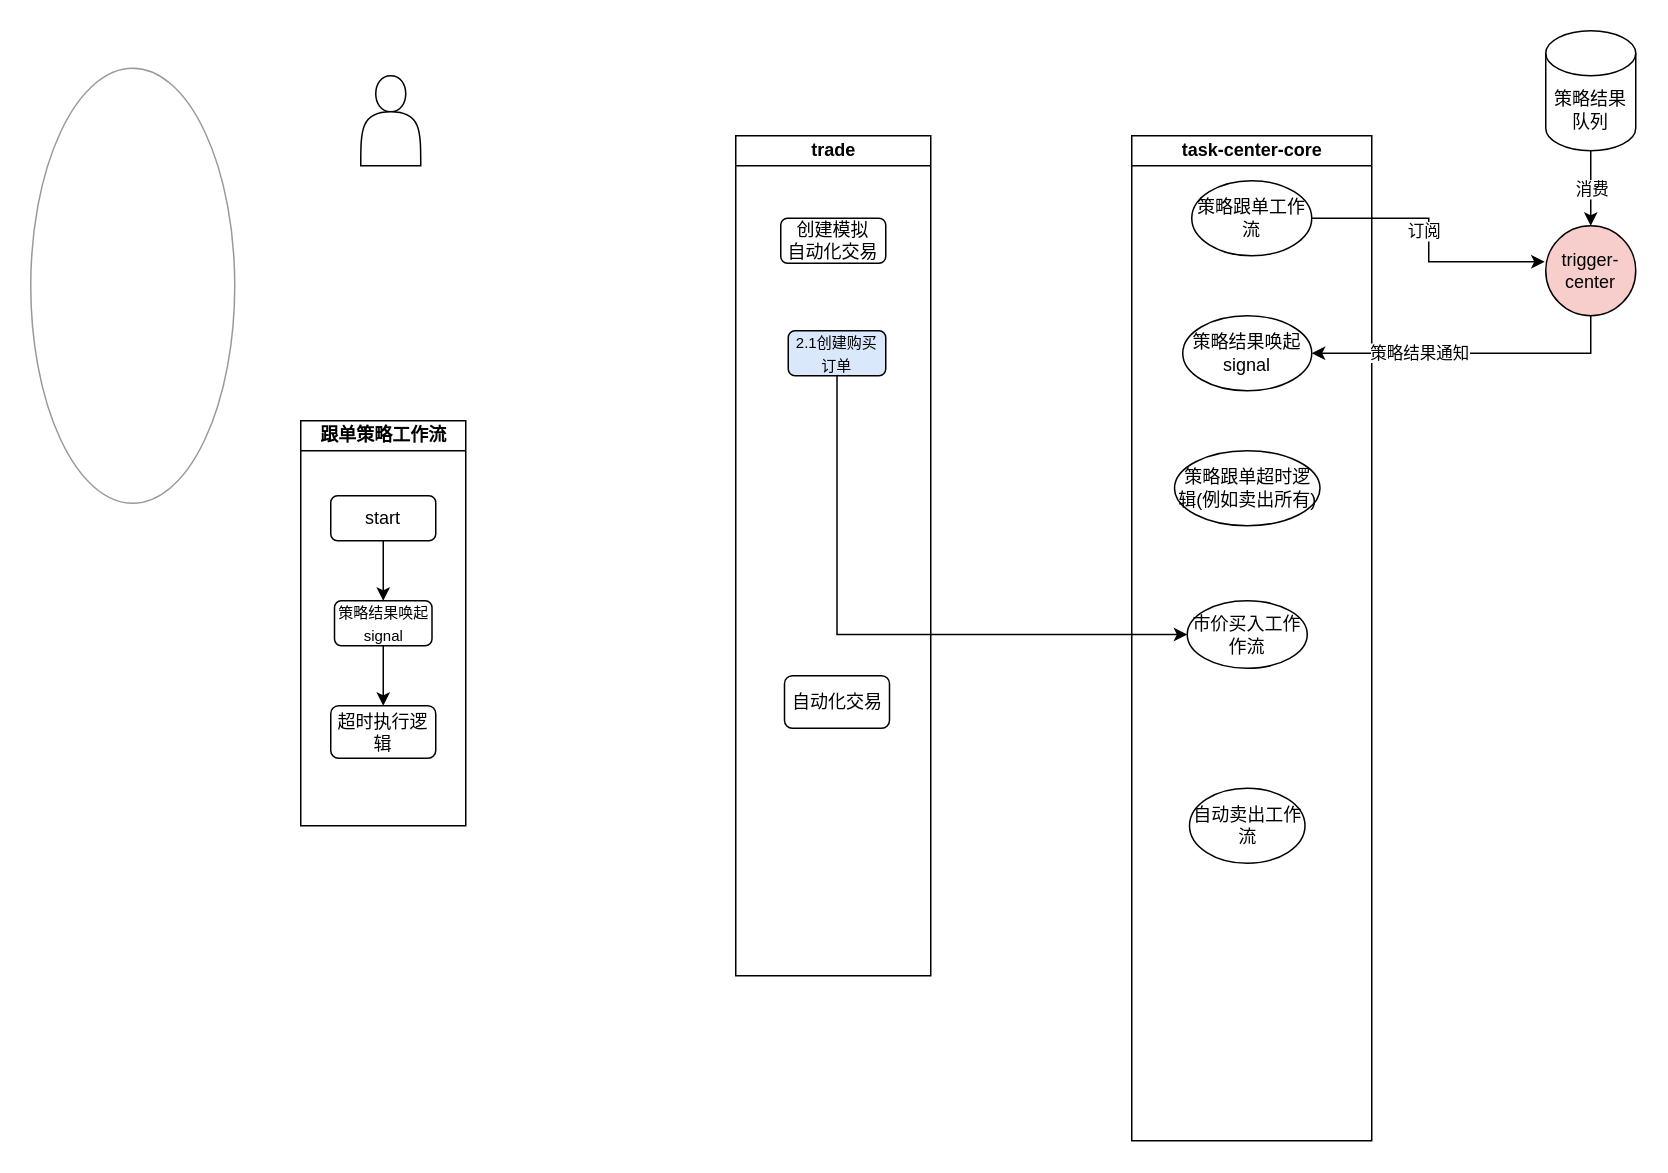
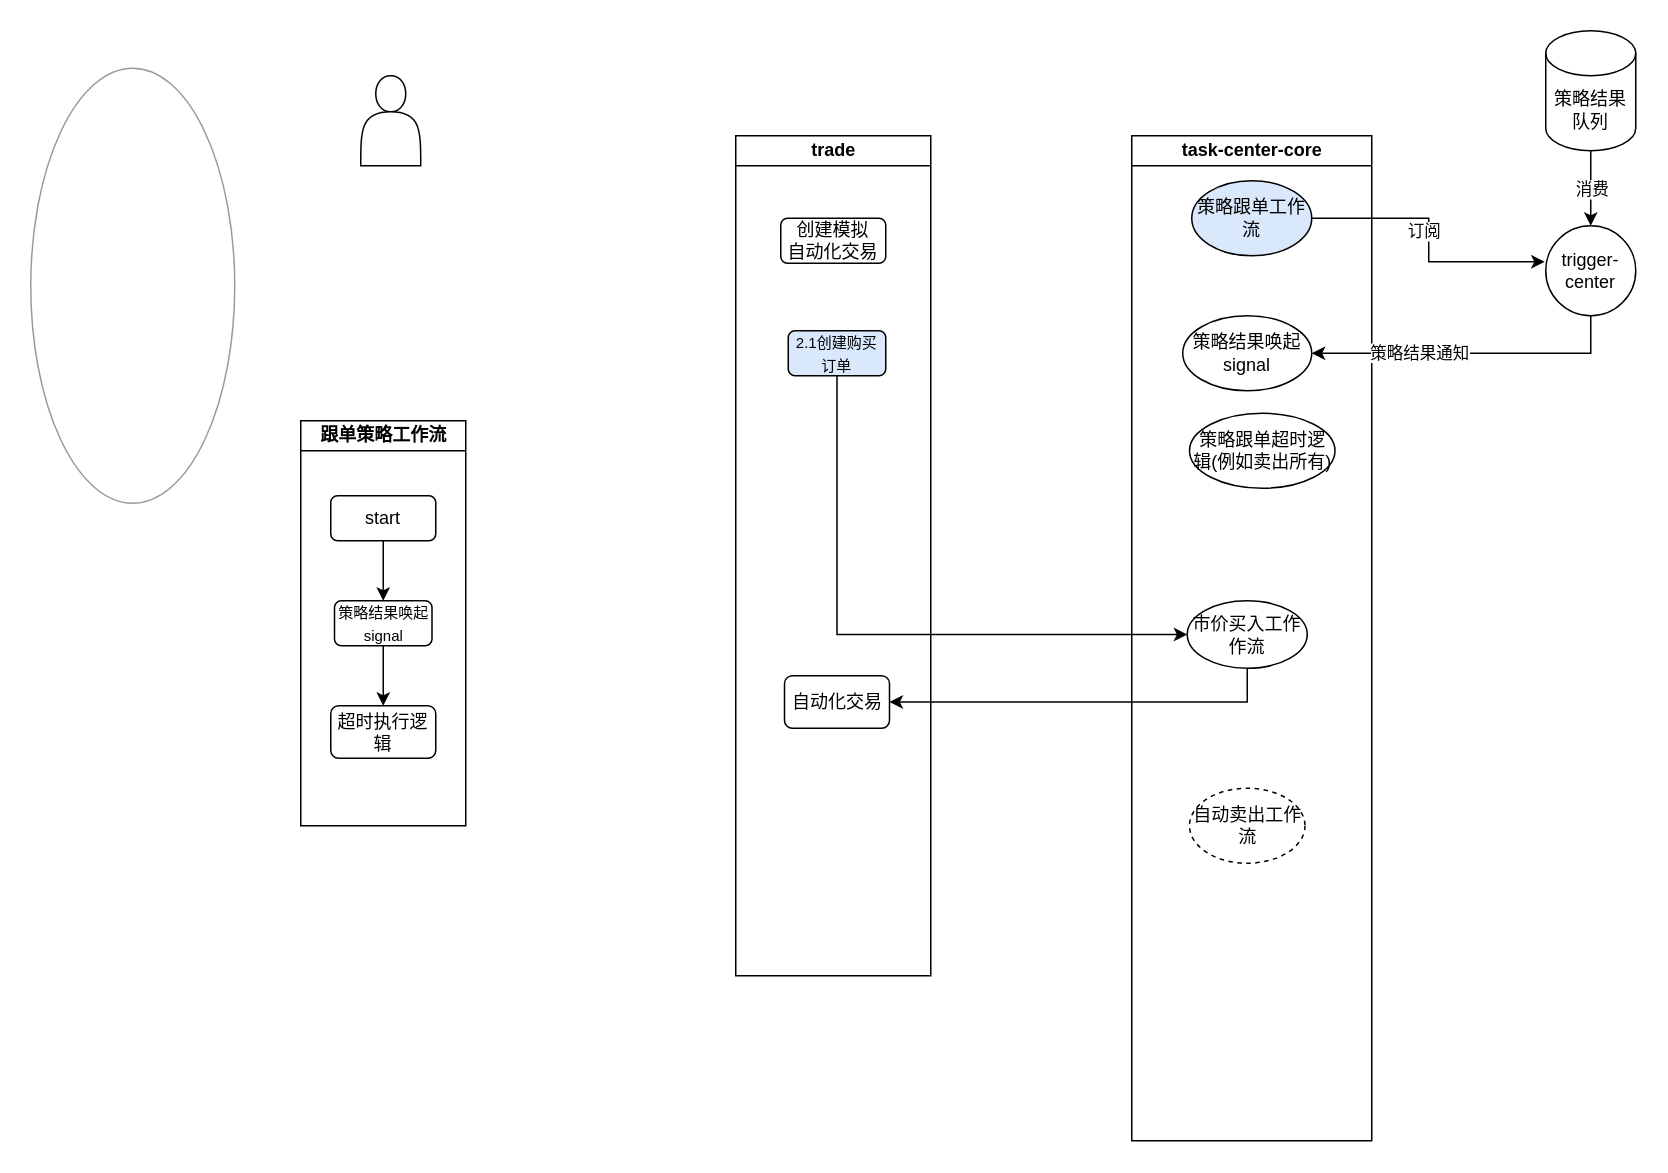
node "策略跟单工作流": fillcolor #ffffff -> #dae8fc
node "trigger-center": fillcolor #f8cecc -> #ffffff
node "策略跟单超时逻辑(例如卖出所有)": moved (1247, 488) -> (1262, 451)
edge "市价买入工作作流" -> "自动化交易": added
node "自动卖出工作流": style solid -> dashed
